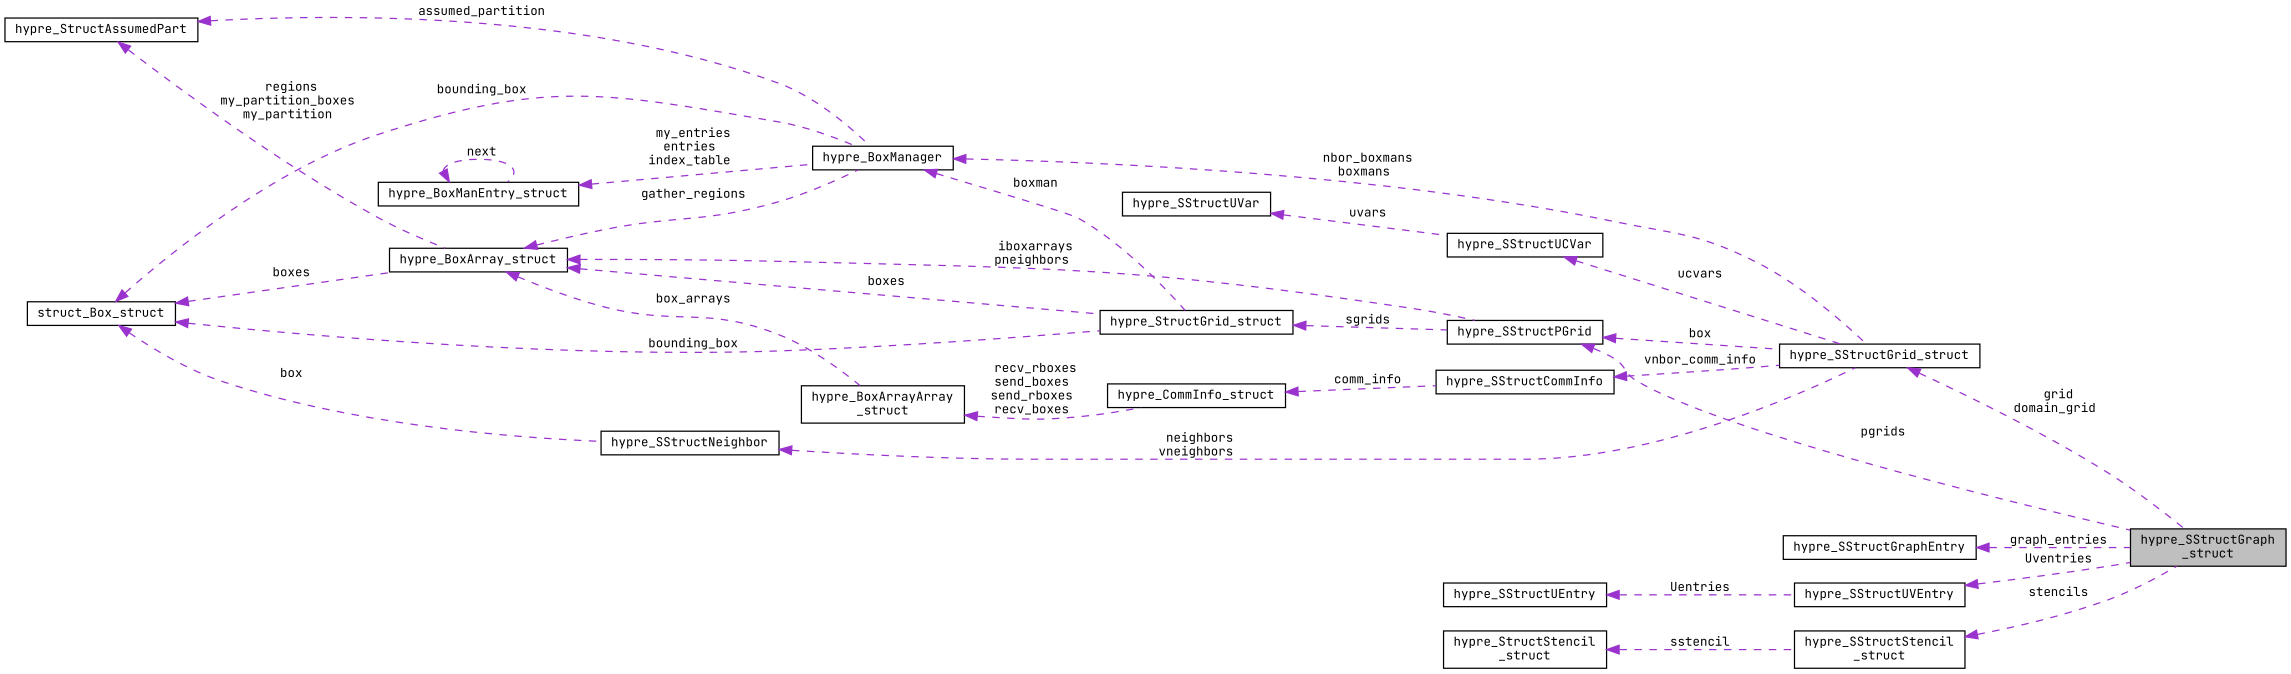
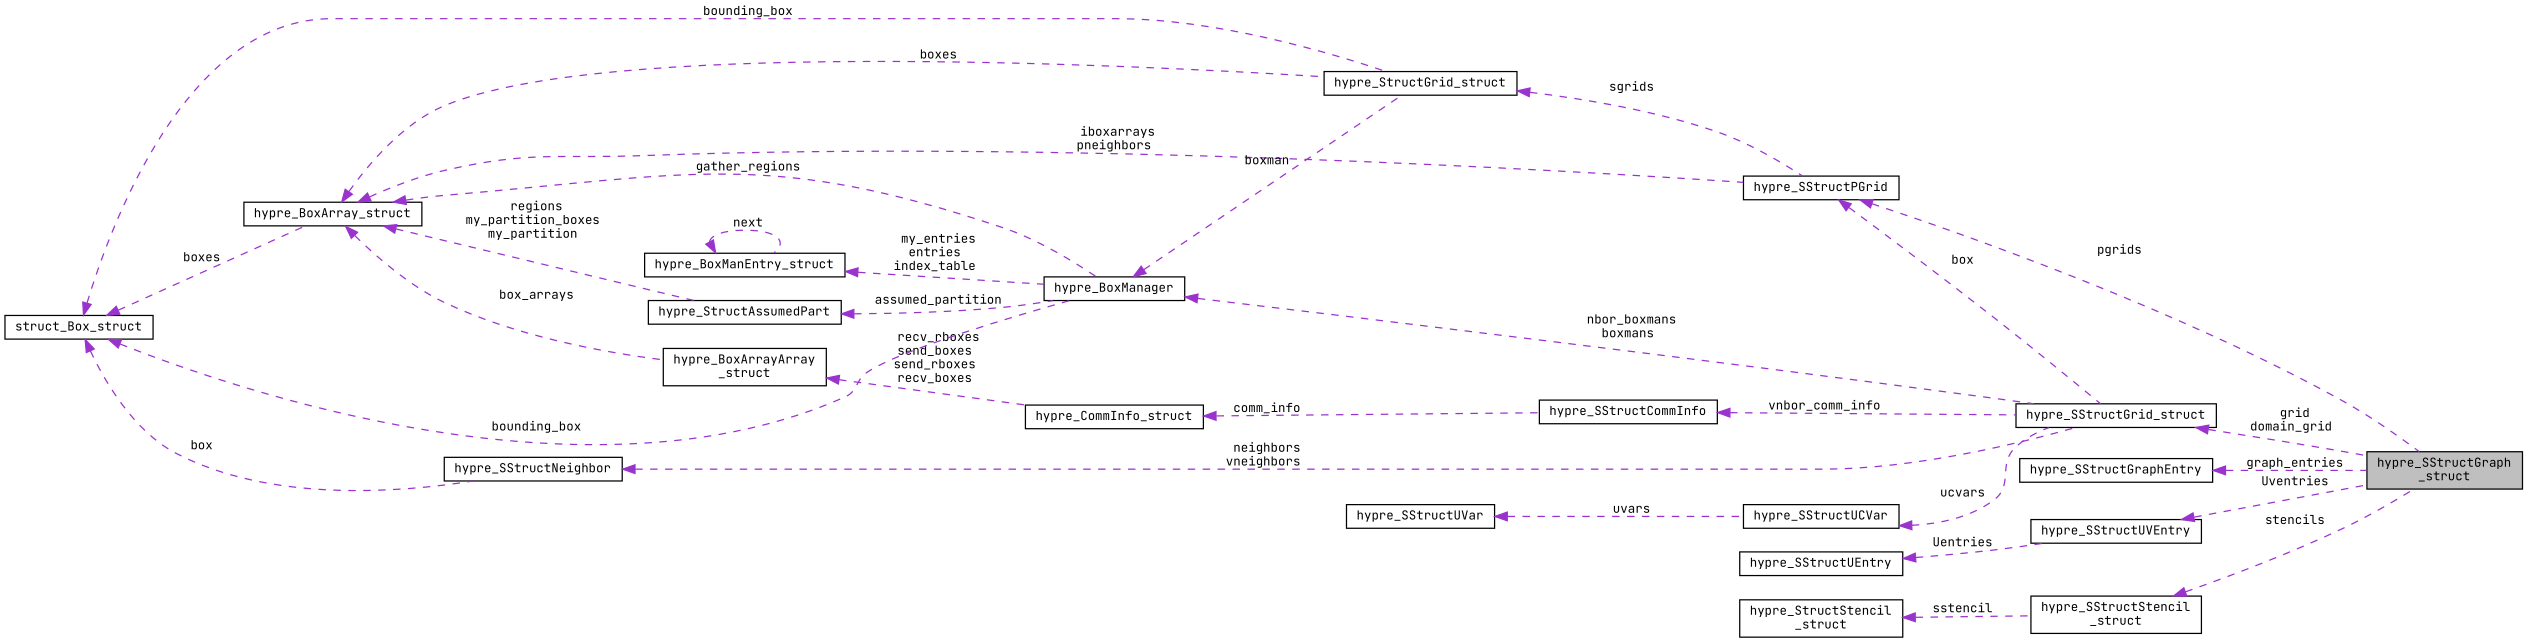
edge "hypre_BoxArray_struct" -> "hypre_StructAssumedPart": reversed
